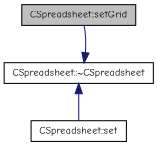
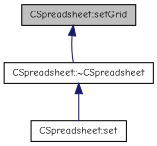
edge "CSpreadsheet::setGrid" -> "CSpreadsheet::~CSpreadsheet": reversed
